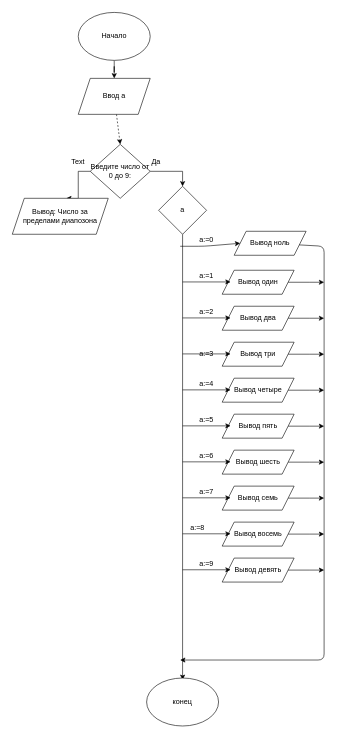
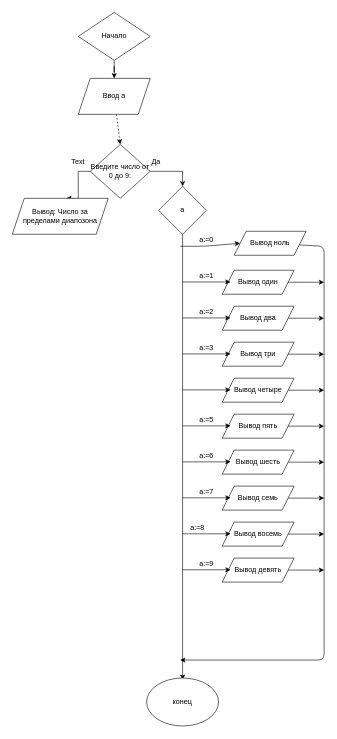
node "Начало": shape ellipse -> diamond
node "a:=3": moved (207, 354) -> (207, 348)
node "a:=4": removed
